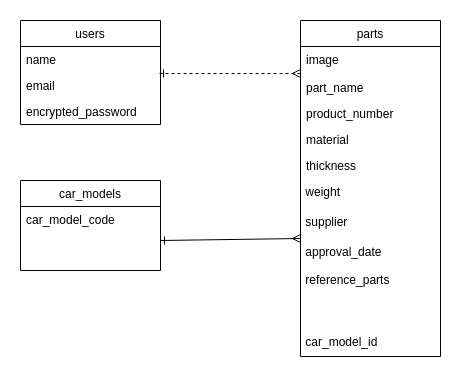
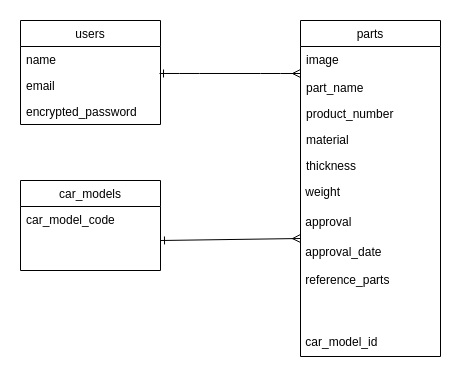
edge "name" -- "image part_name": style dashed -> solid
node "supplier": label "supplier" -> "approval"
